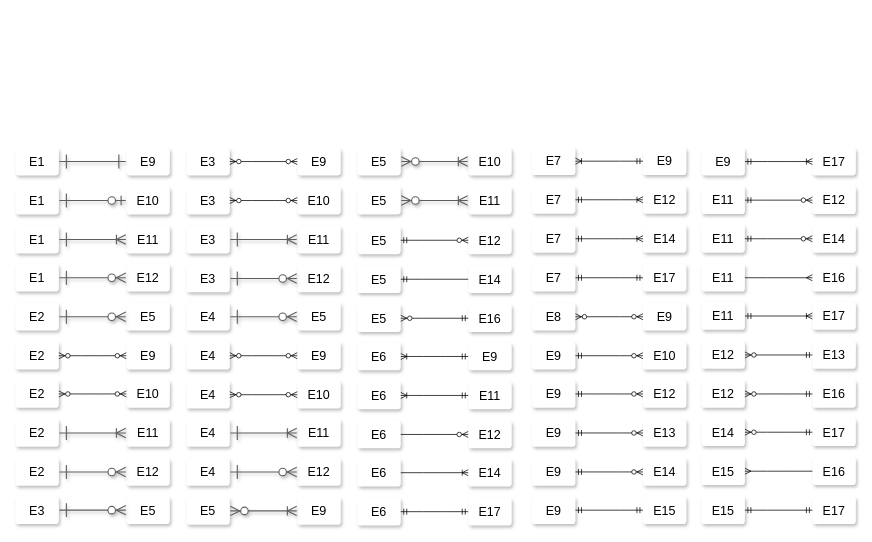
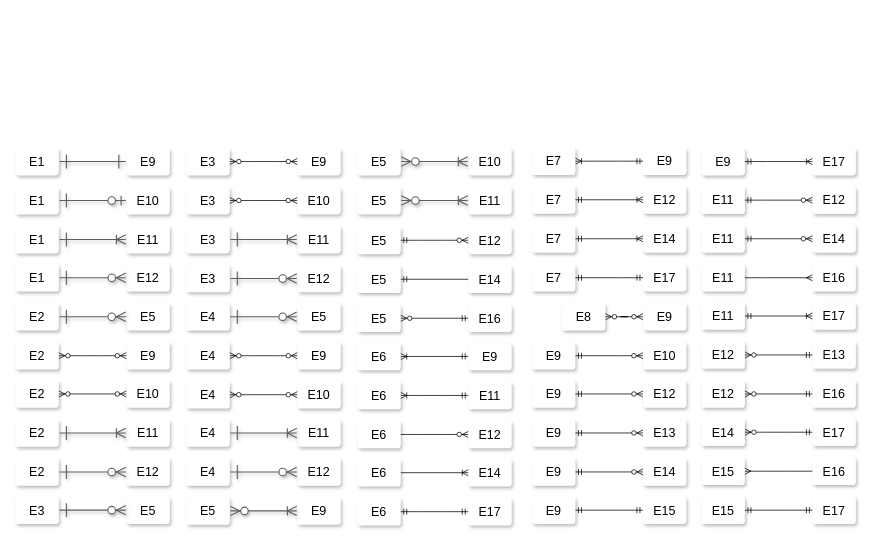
node "E8": moved (554, 317) -> (584, 317)
